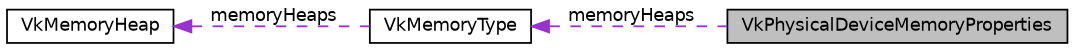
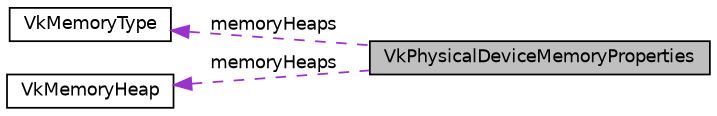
edge "VkMemoryType" -> "VkMemoryHeap": now "VkPhysicalDeviceMemoryProperties" -> "VkMemoryHeap"
